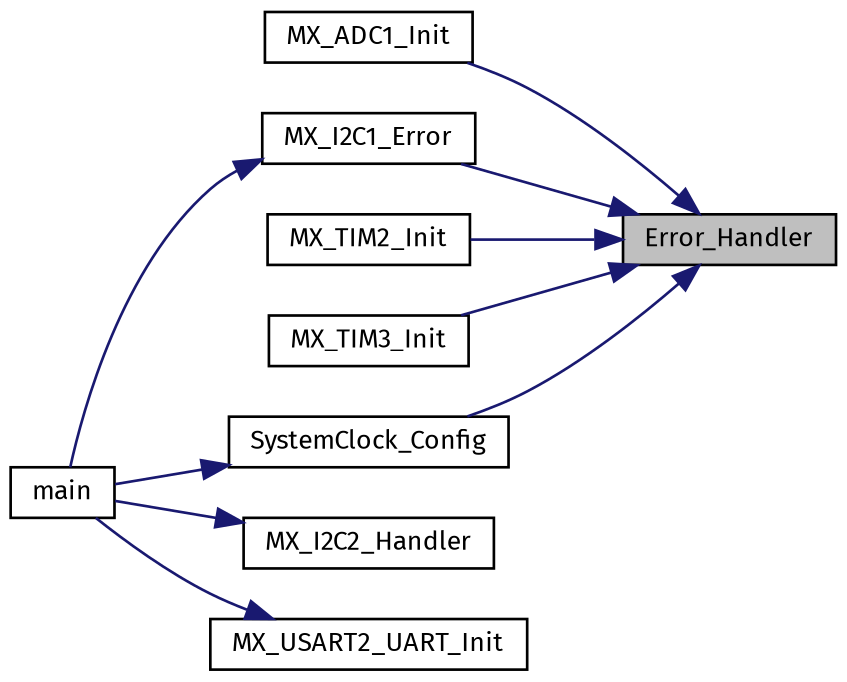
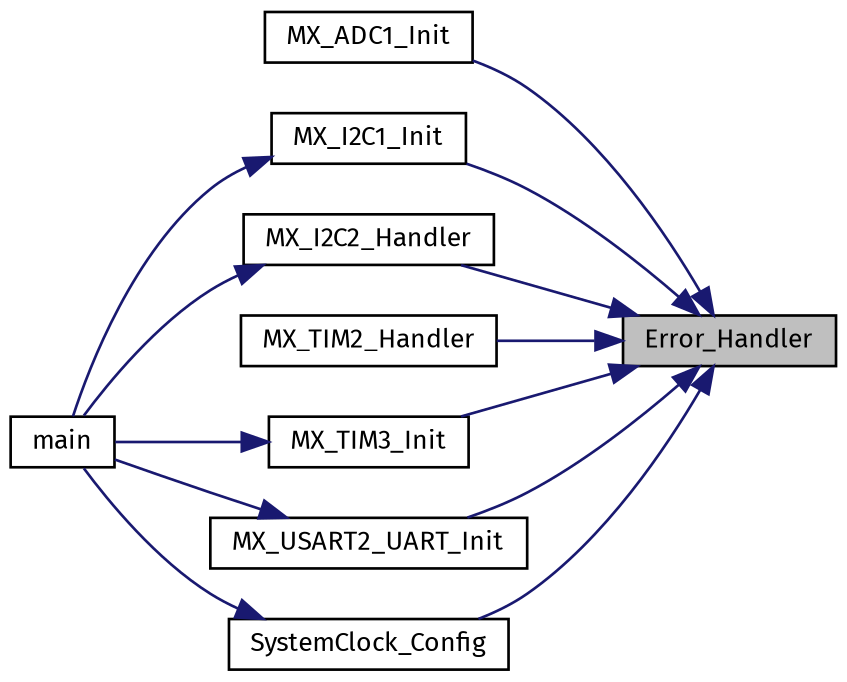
node "MX_I2C1_Error": label "MX_I2C1_Error" -> "MX_I2C1_Init"
node "MX_TIM2_Init": label "MX_TIM2_Init" -> "MX_TIM2_Handler"
edge "MX_I2C2_Handler" -> "Error_Handler": added
edge "main" -> "MX_TIM3_Init": added
edge "MX_USART2_UART_Init" -> "Error_Handler": added
